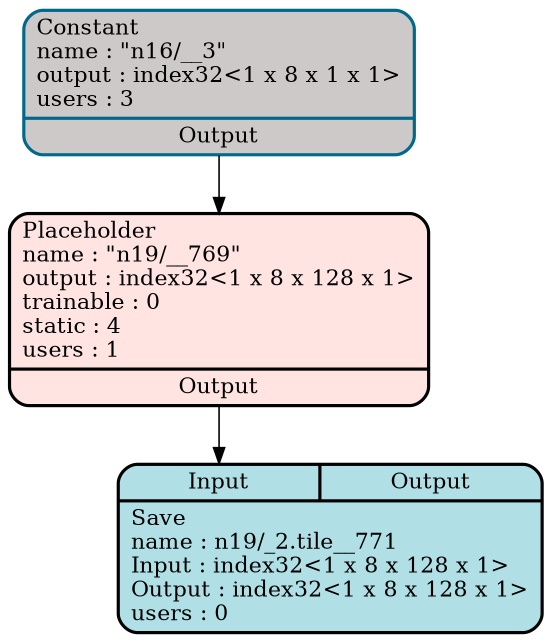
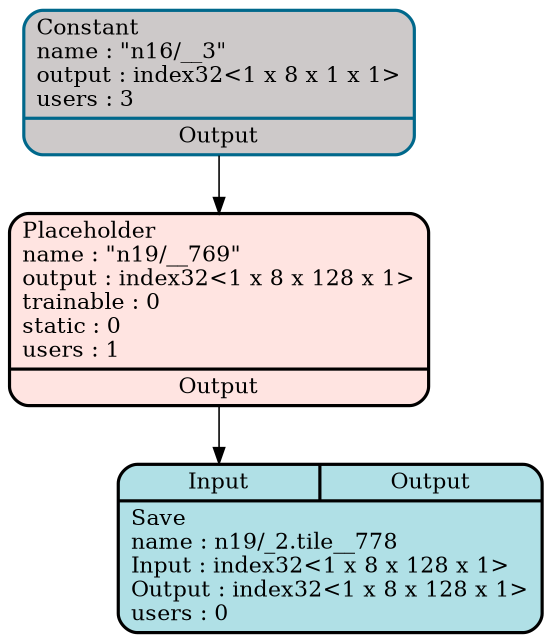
node "Placeholder": text "static : 4" -> "static : 0"
node "Input": text "name : n19/_2.tile__771" -> "name : n19/_2.tile__778"
